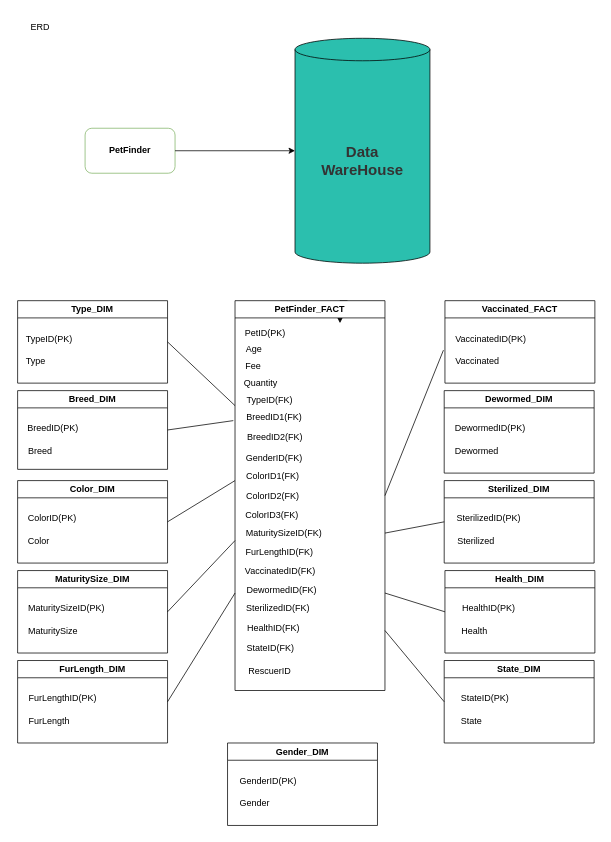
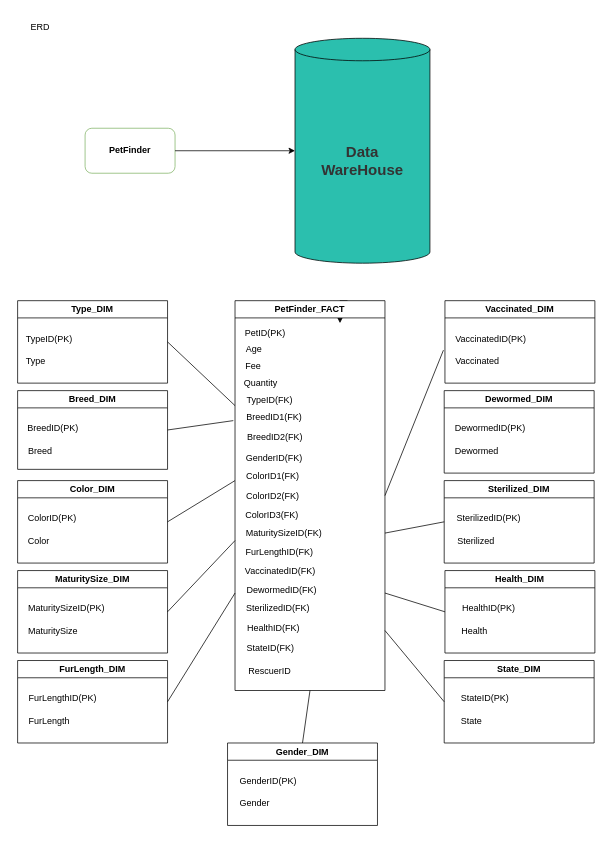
node "Vaccinated_FACT": label "Vaccinated_FACT" -> "Vaccinated_DIM"
edge "PetFinder_FACT" -- "Gender_DIM": added
